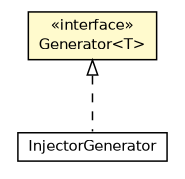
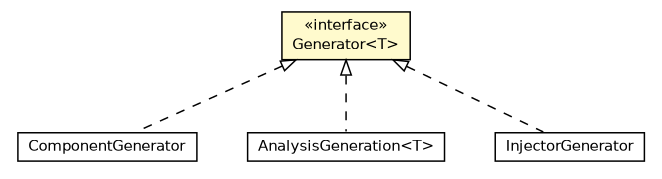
node "ComponentGenerator": added
node "AnalysisGeneration<T>": added
